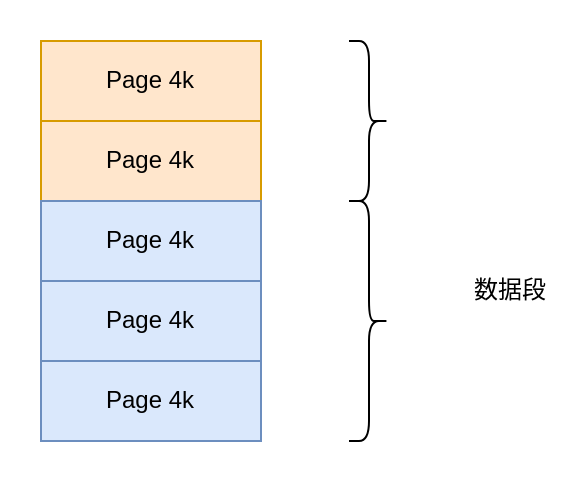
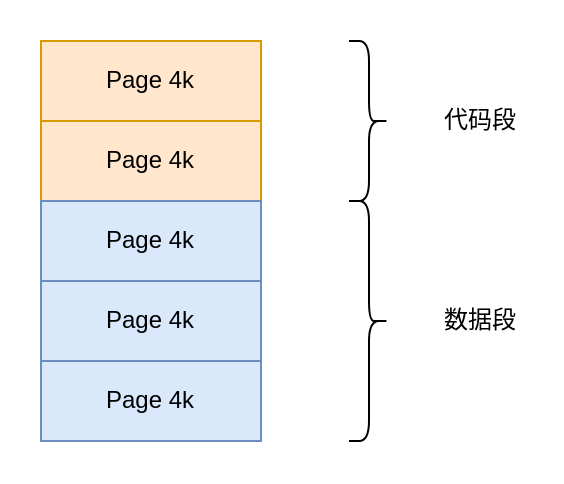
node "代码段": added
node "数据段": moved (511, 291) -> (481, 321)
